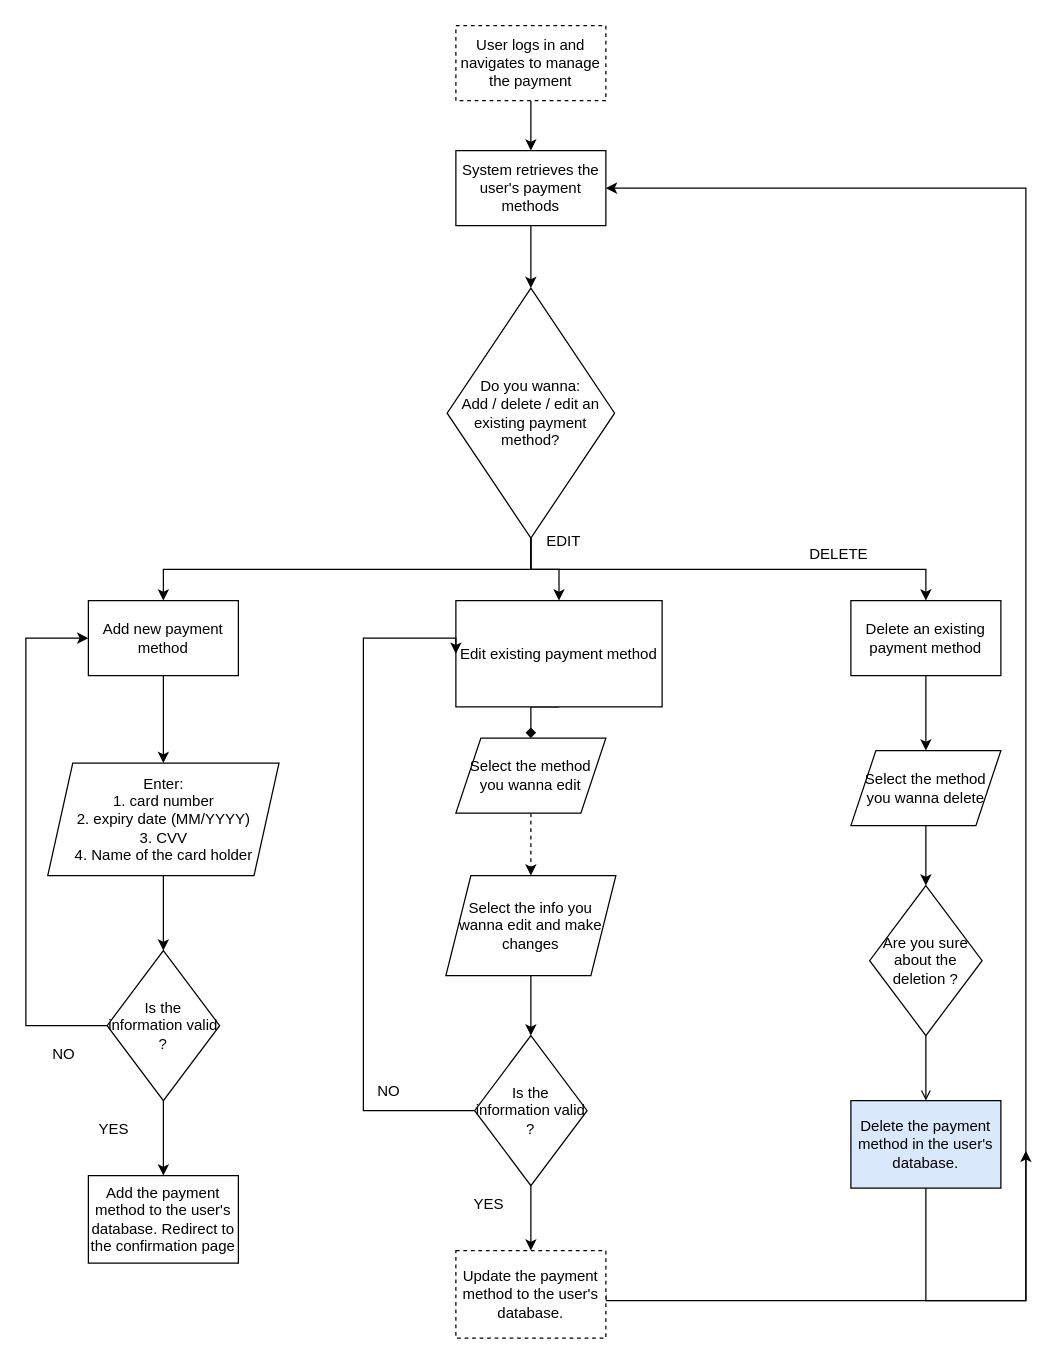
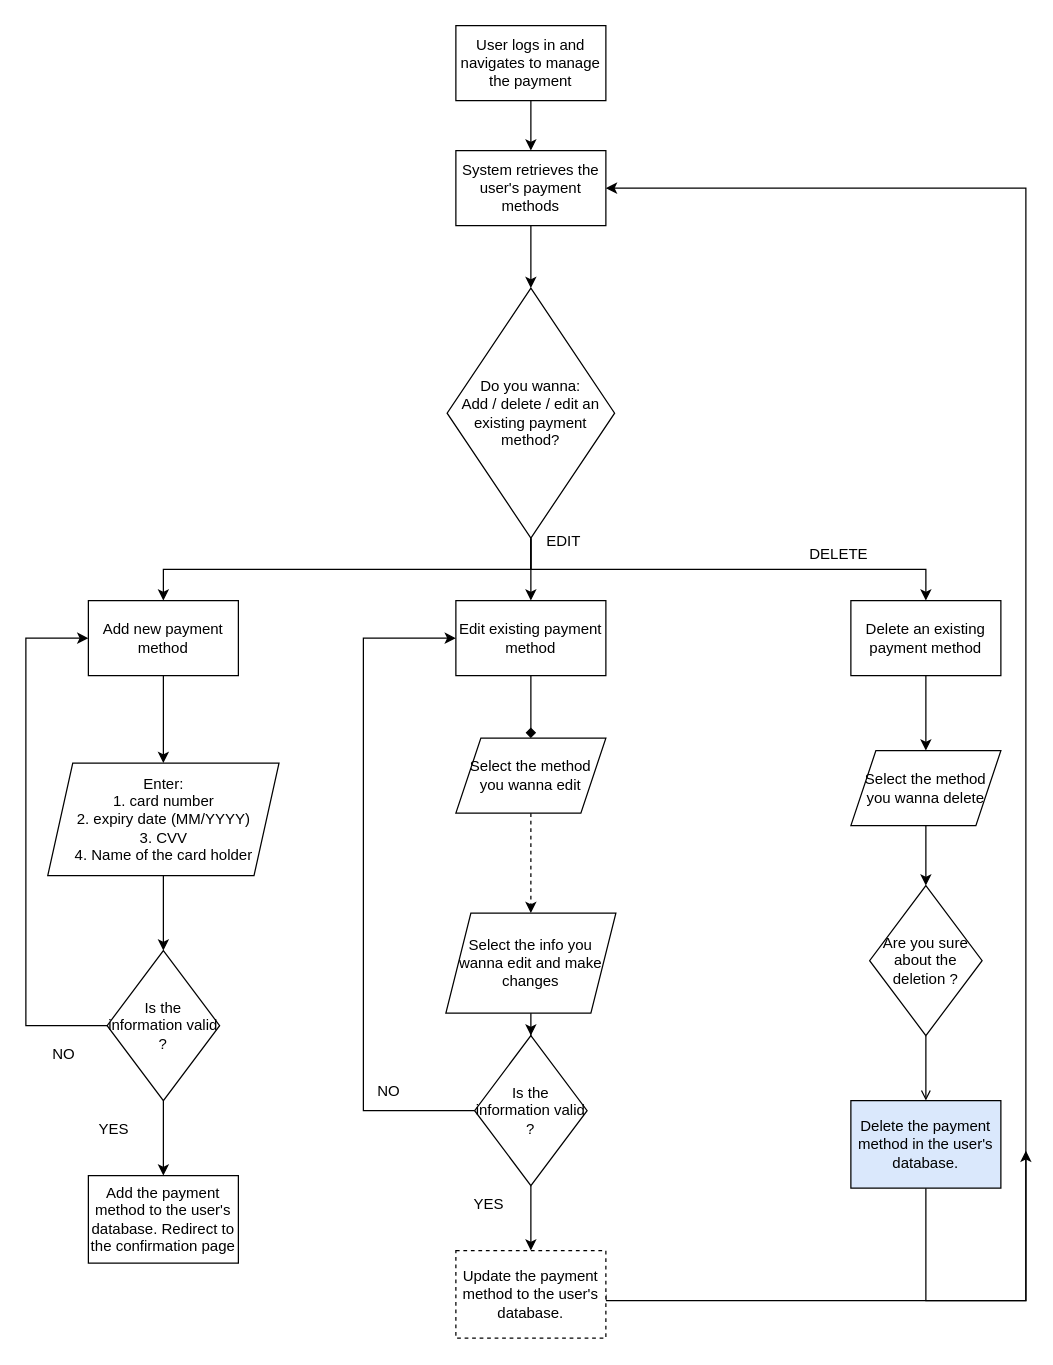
node "User logs in and navigates to manage the payment": style dashed -> solid
node "Edit existing payment method": size 206x106 -> 150x75
node "Select the info you wanna edit and make changes": moved (531, 926) -> (531, 963)
